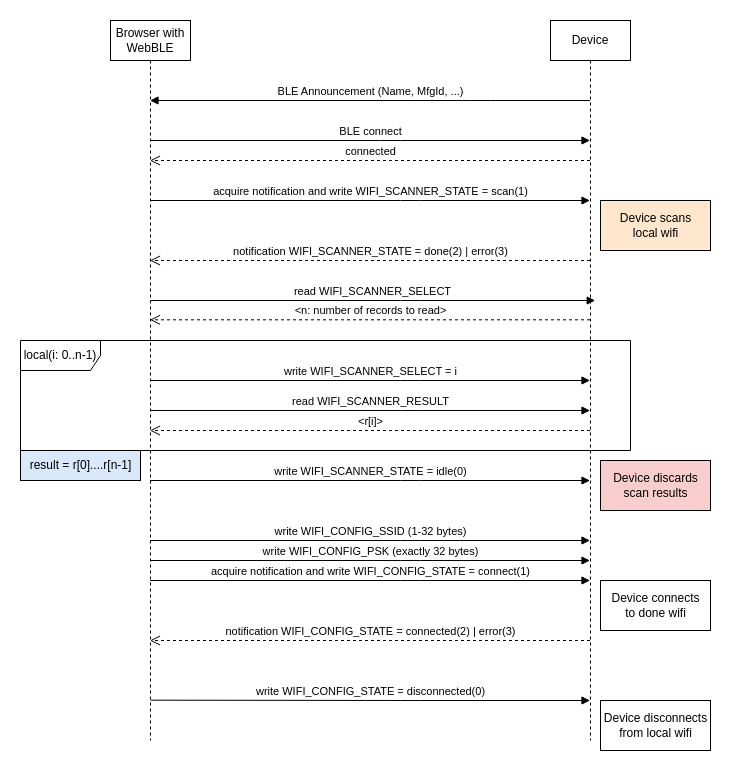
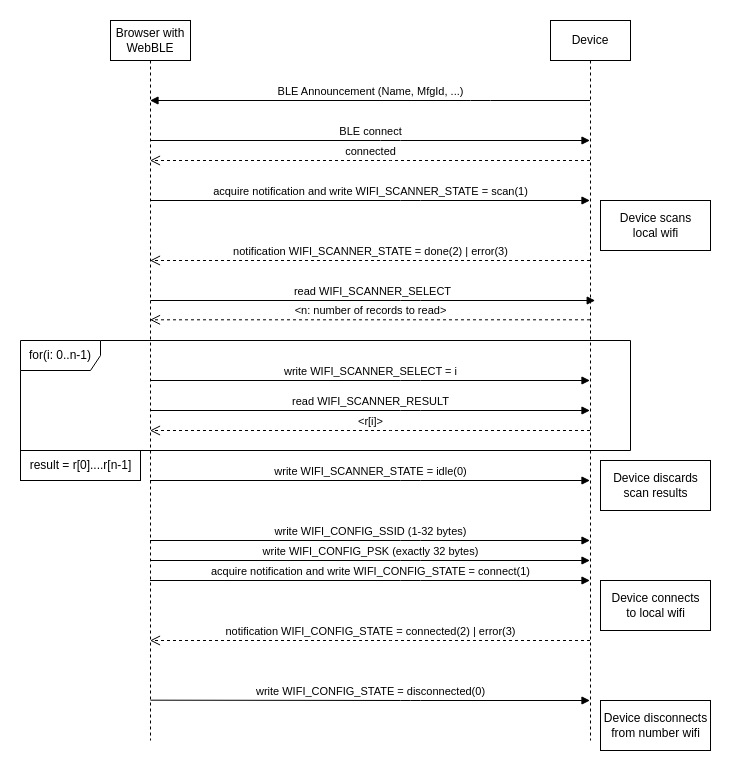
node "Device scans local wifi": fillcolor #ffe6cc -> #ffffff
node "local(i: 0..n-1)": label "local(i: 0..n-1)" -> "for(i: 0..n-1)"
node "result = r[0]....r[n-1]": fillcolor #dae8fc -> #ffffff
node "Device discards scan results": fillcolor #f8cecc -> #ffffff
node "Device connects to done wifi": label "Device connects to done wifi" -> "Device connects to local wifi"
node "Device disconnects from local wifi": label "Device disconnects from local wifi" -> "Device disconnects from number wifi"
